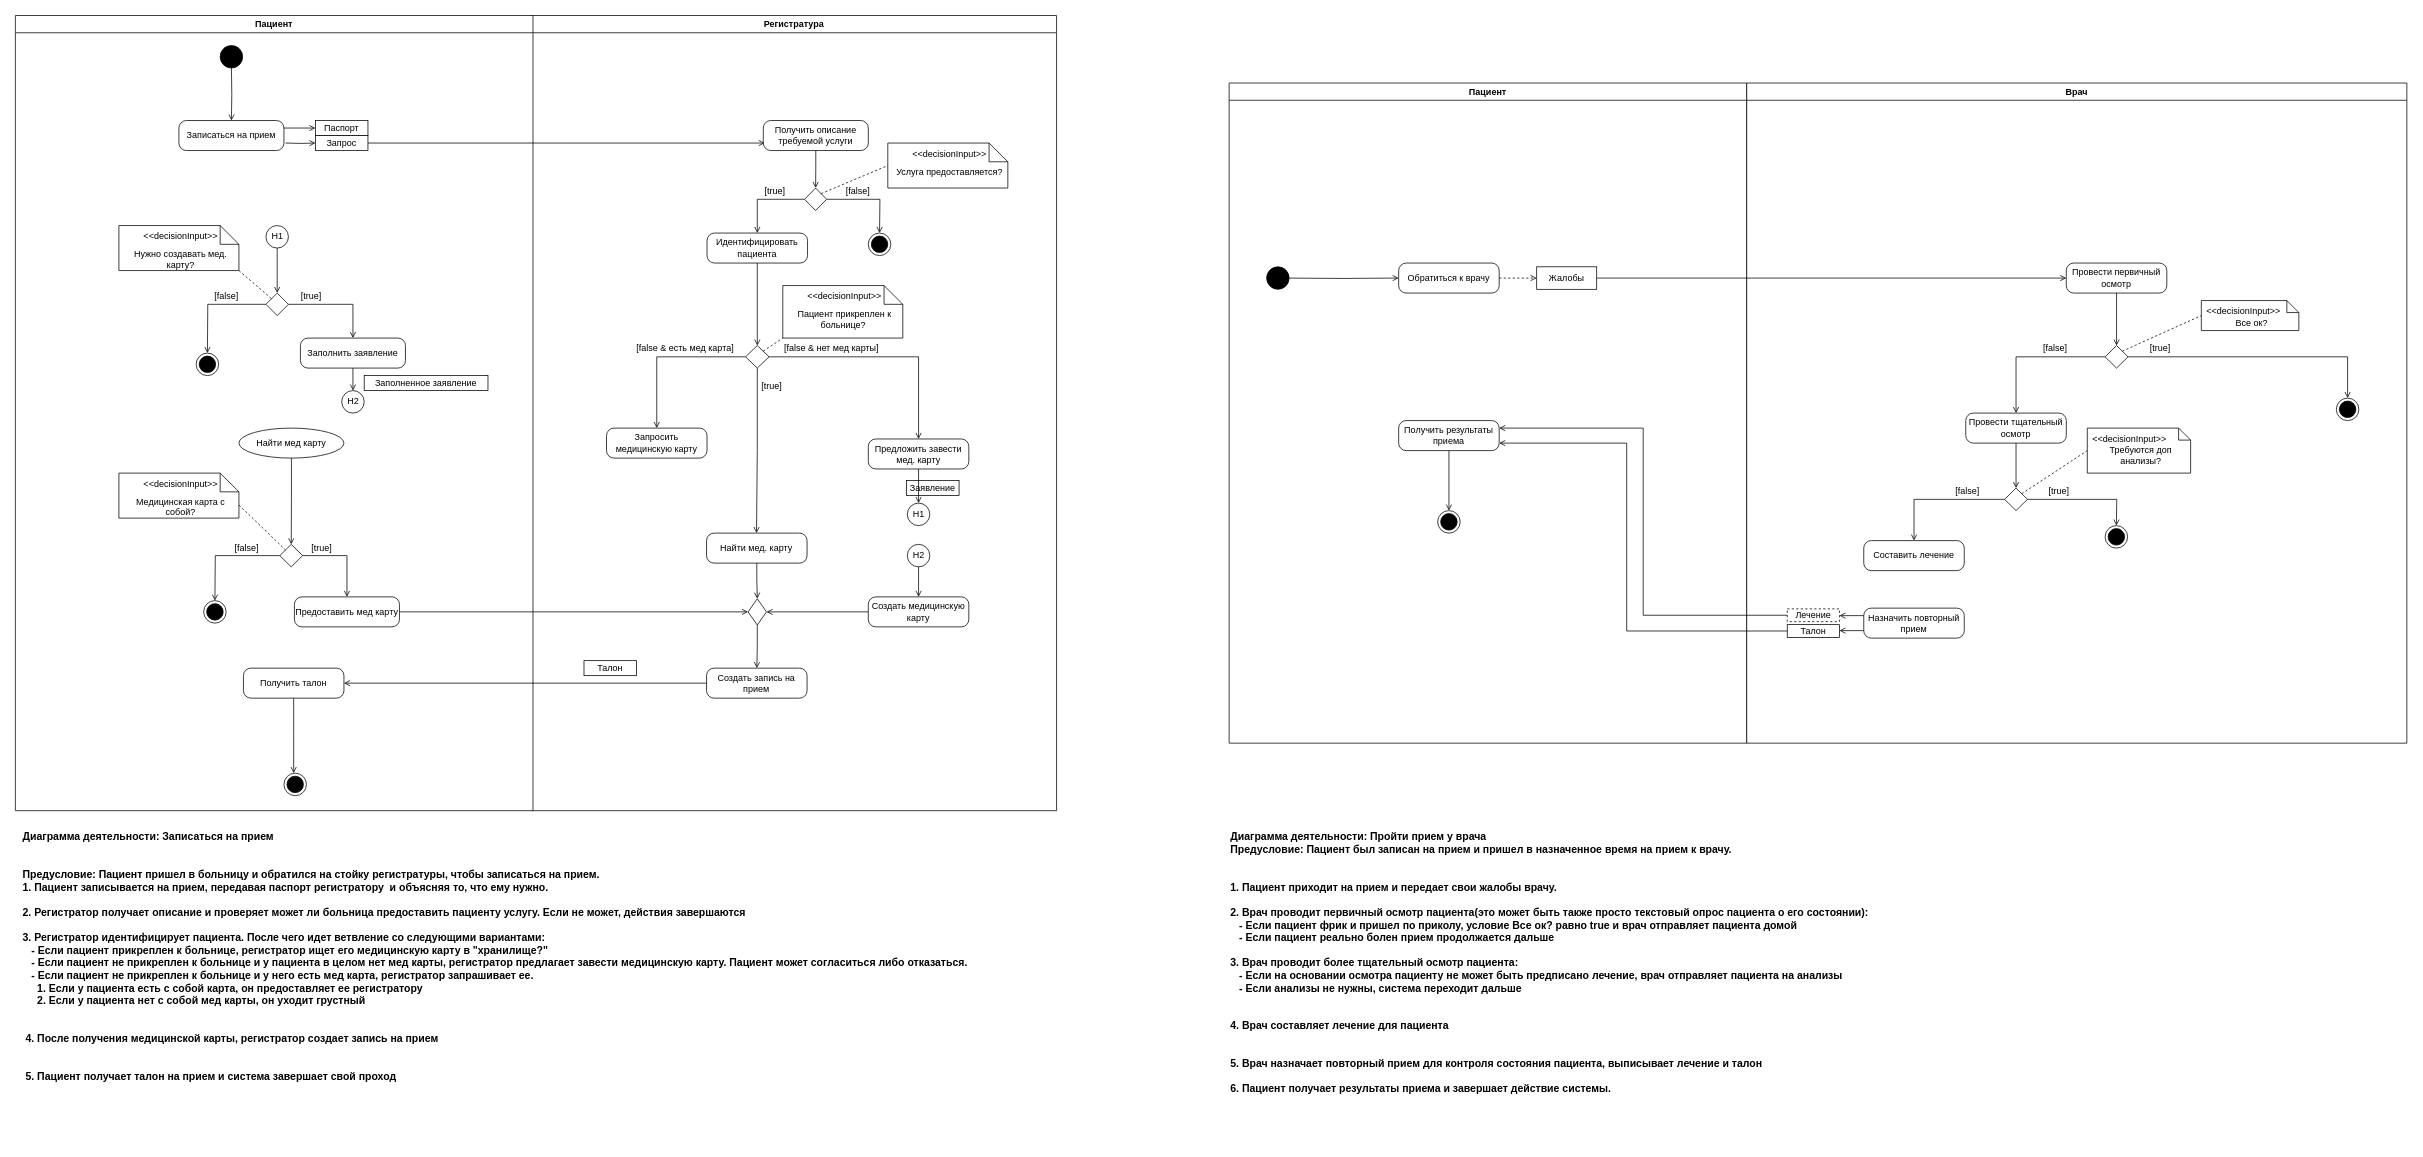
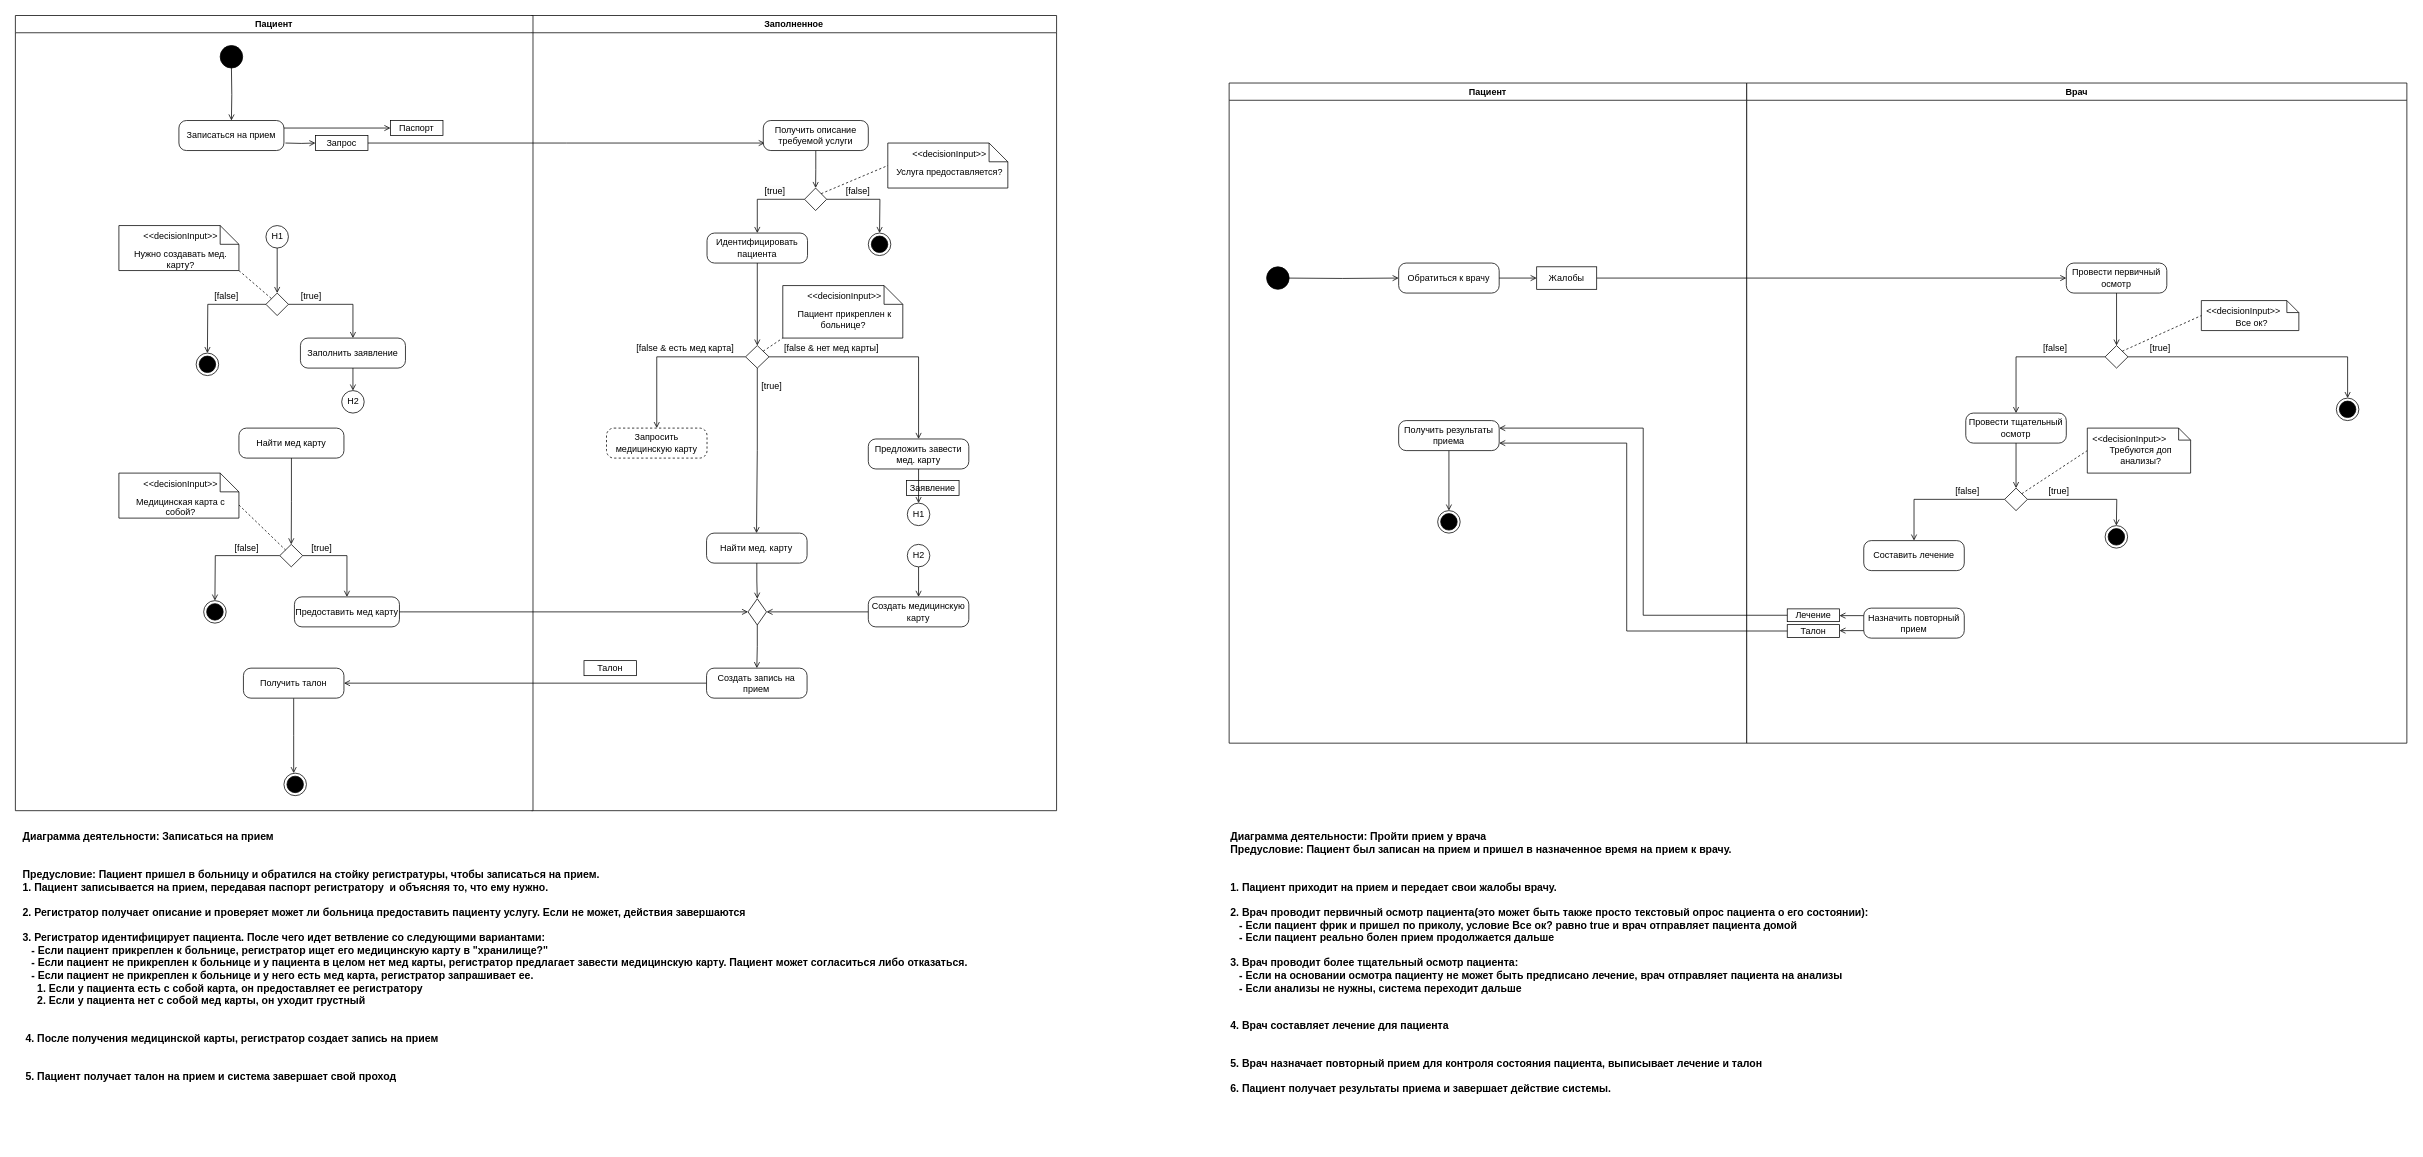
node "Регистратура": label "Регистратура" -> "Заполненное"
node "Паспорт": moved (342, 128) -> (417, 128)
edge "Обратиться к врачу" -> "Жалобы": style dashed -> solid
node "Заполненное заявление": removed
node "Найти мед карту": shape ellipse -> rounded rectangle
node "Запросить медицинскую карту": style solid -> dashed
node "Лечение": style dashed -> solid
